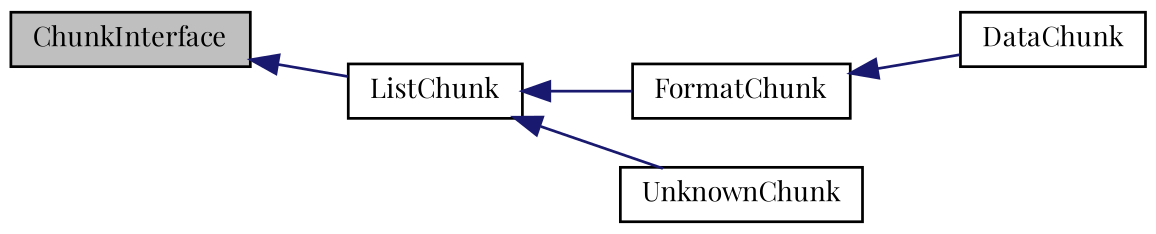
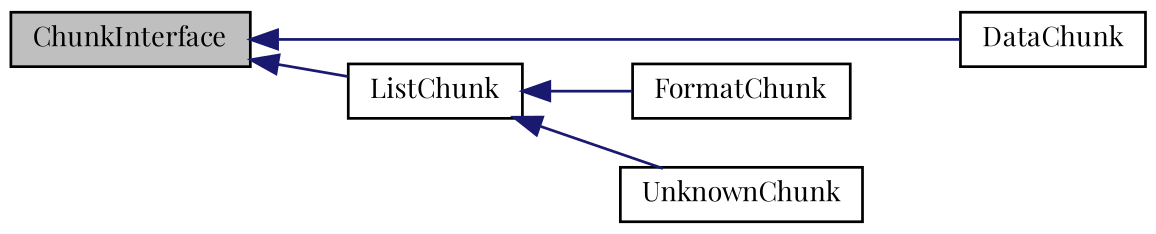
edge "DataChunk" -> "FormatChunk": now "DataChunk" -> "ChunkInterface"
